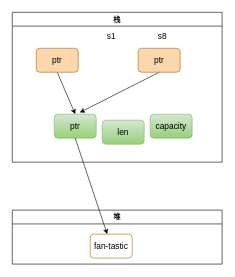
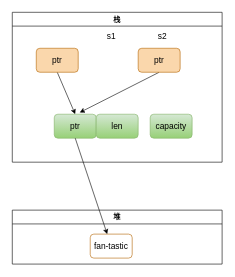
node "s8": label "s8" -> "s2"
node "len": moved (123, 132) -> (117, 126)
